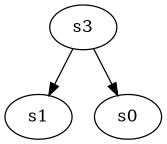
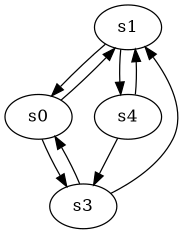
edge "s1" -> "s0": added
edge "s0" -> "s1": added
node "s4": added
edge "s0" -> "s3": added
